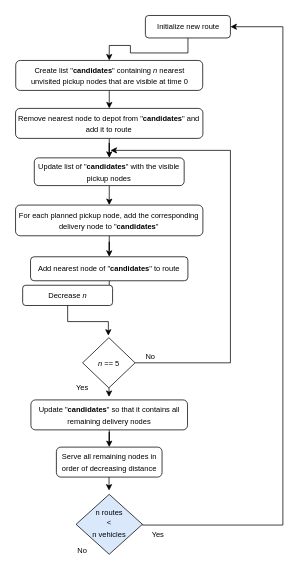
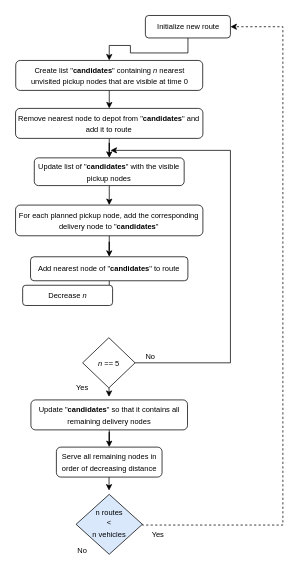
edge "Decrease n" -> "n == 5": removed
edge "n routes < n vehicles" -> "Initialize new route": style solid -> dashed
